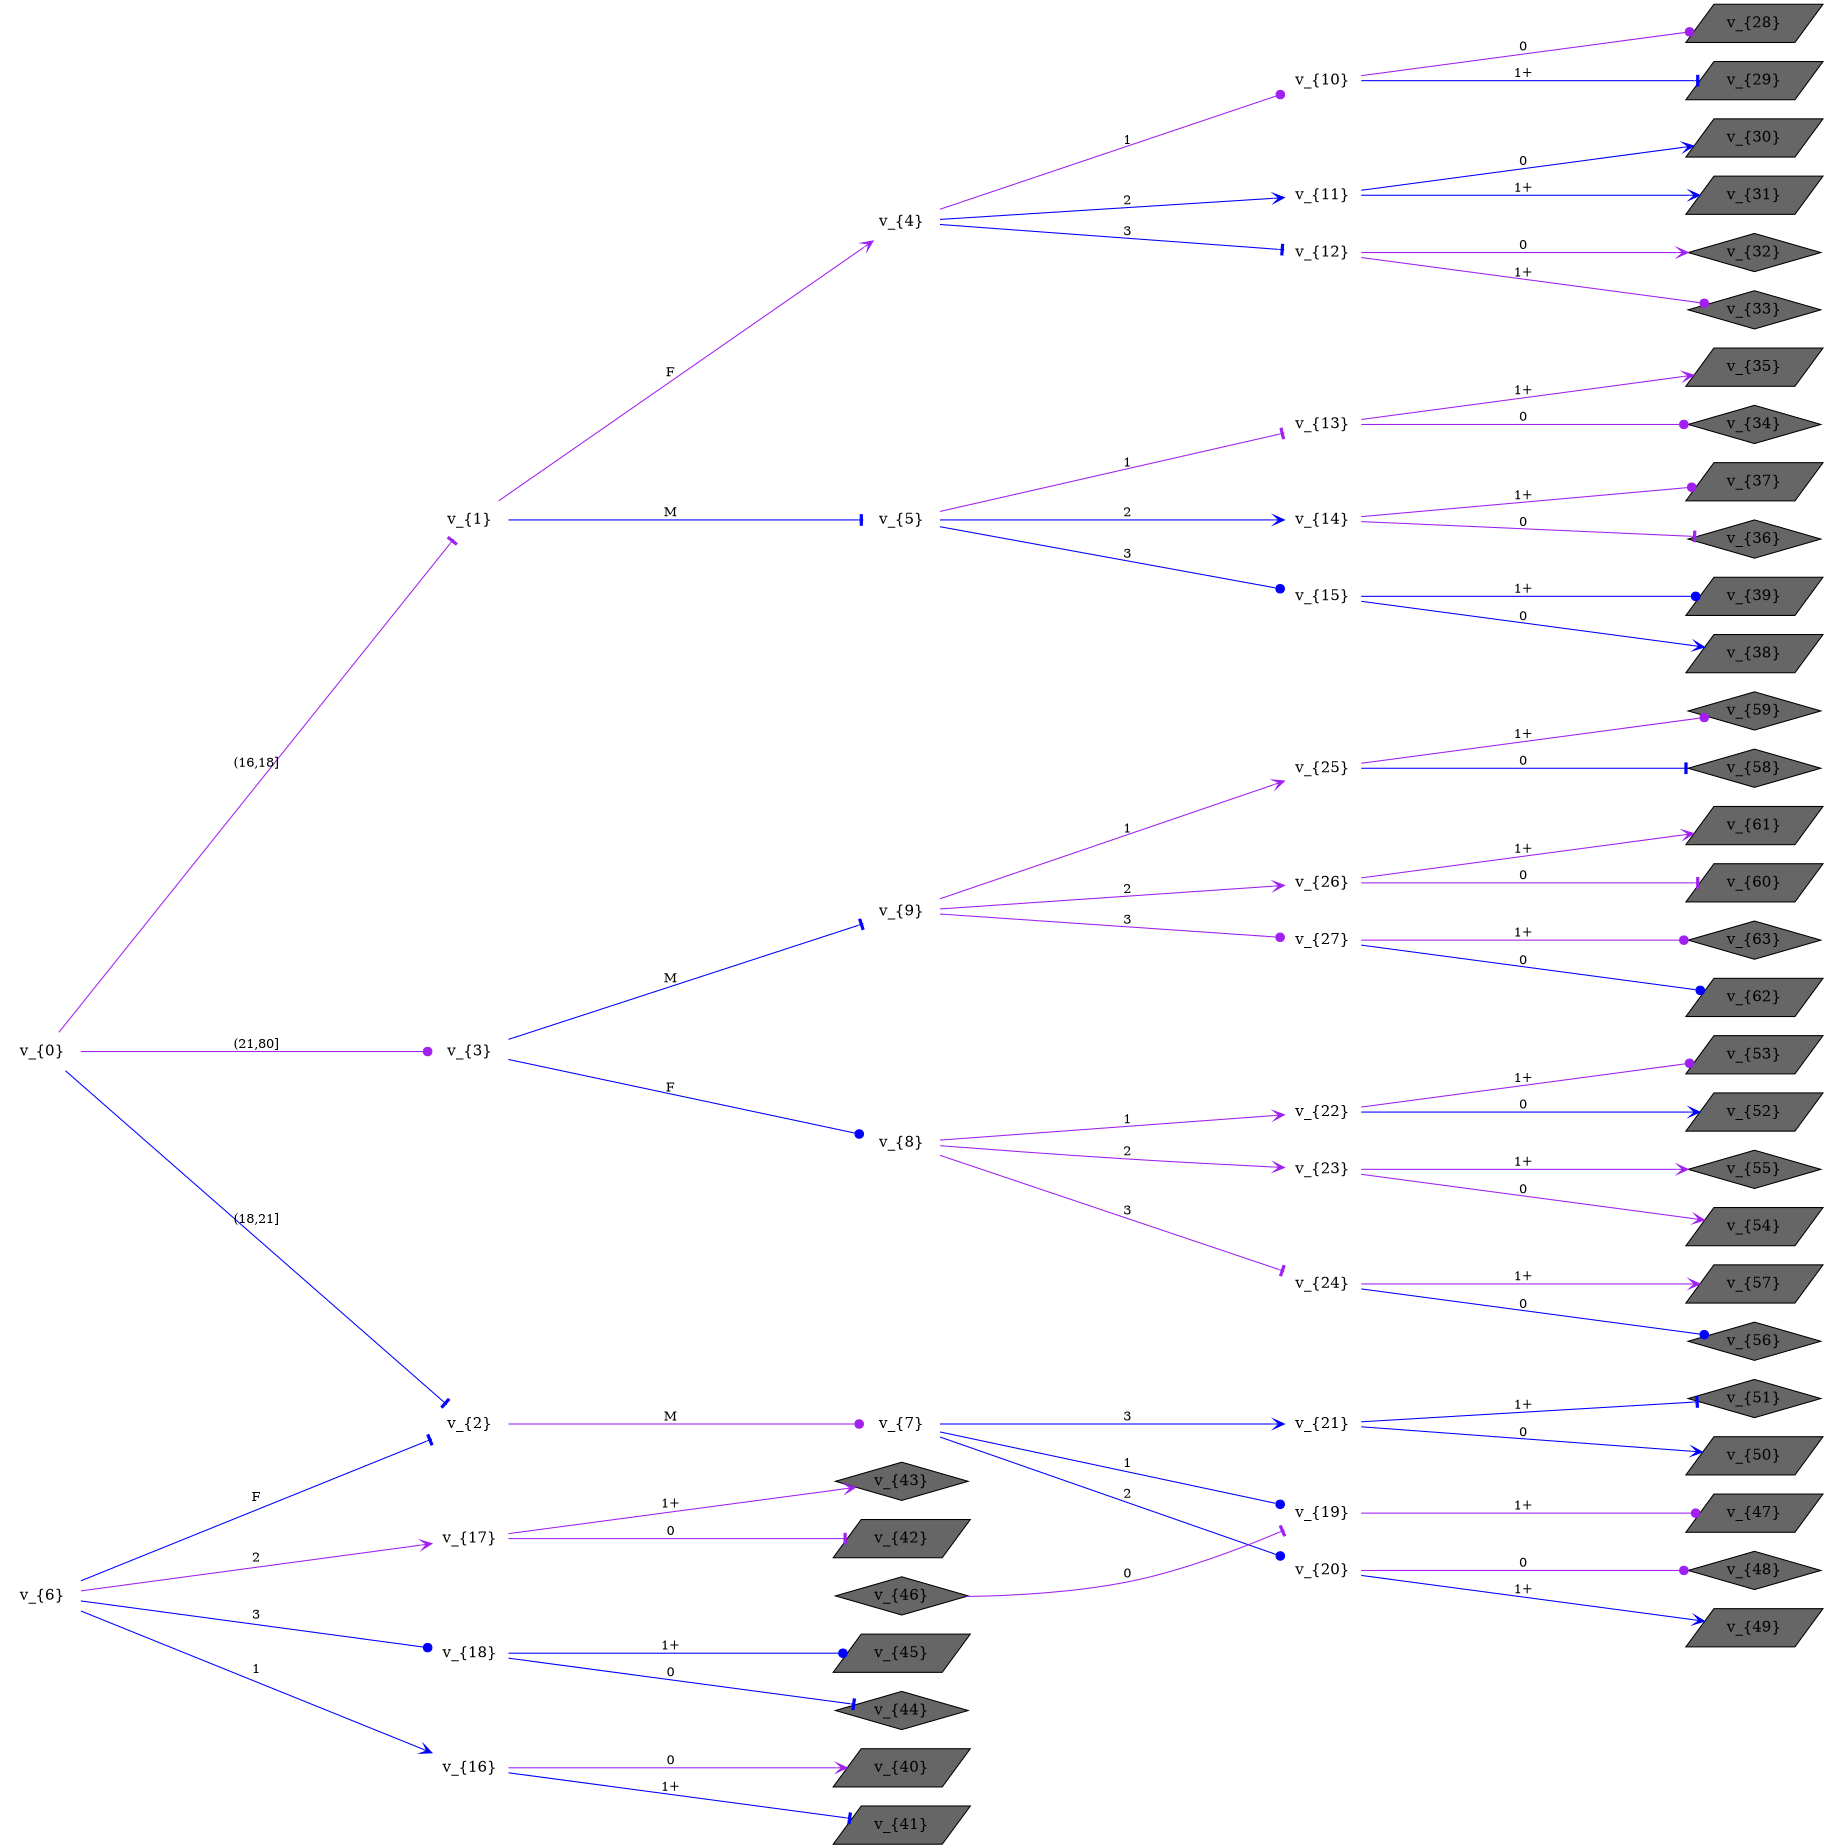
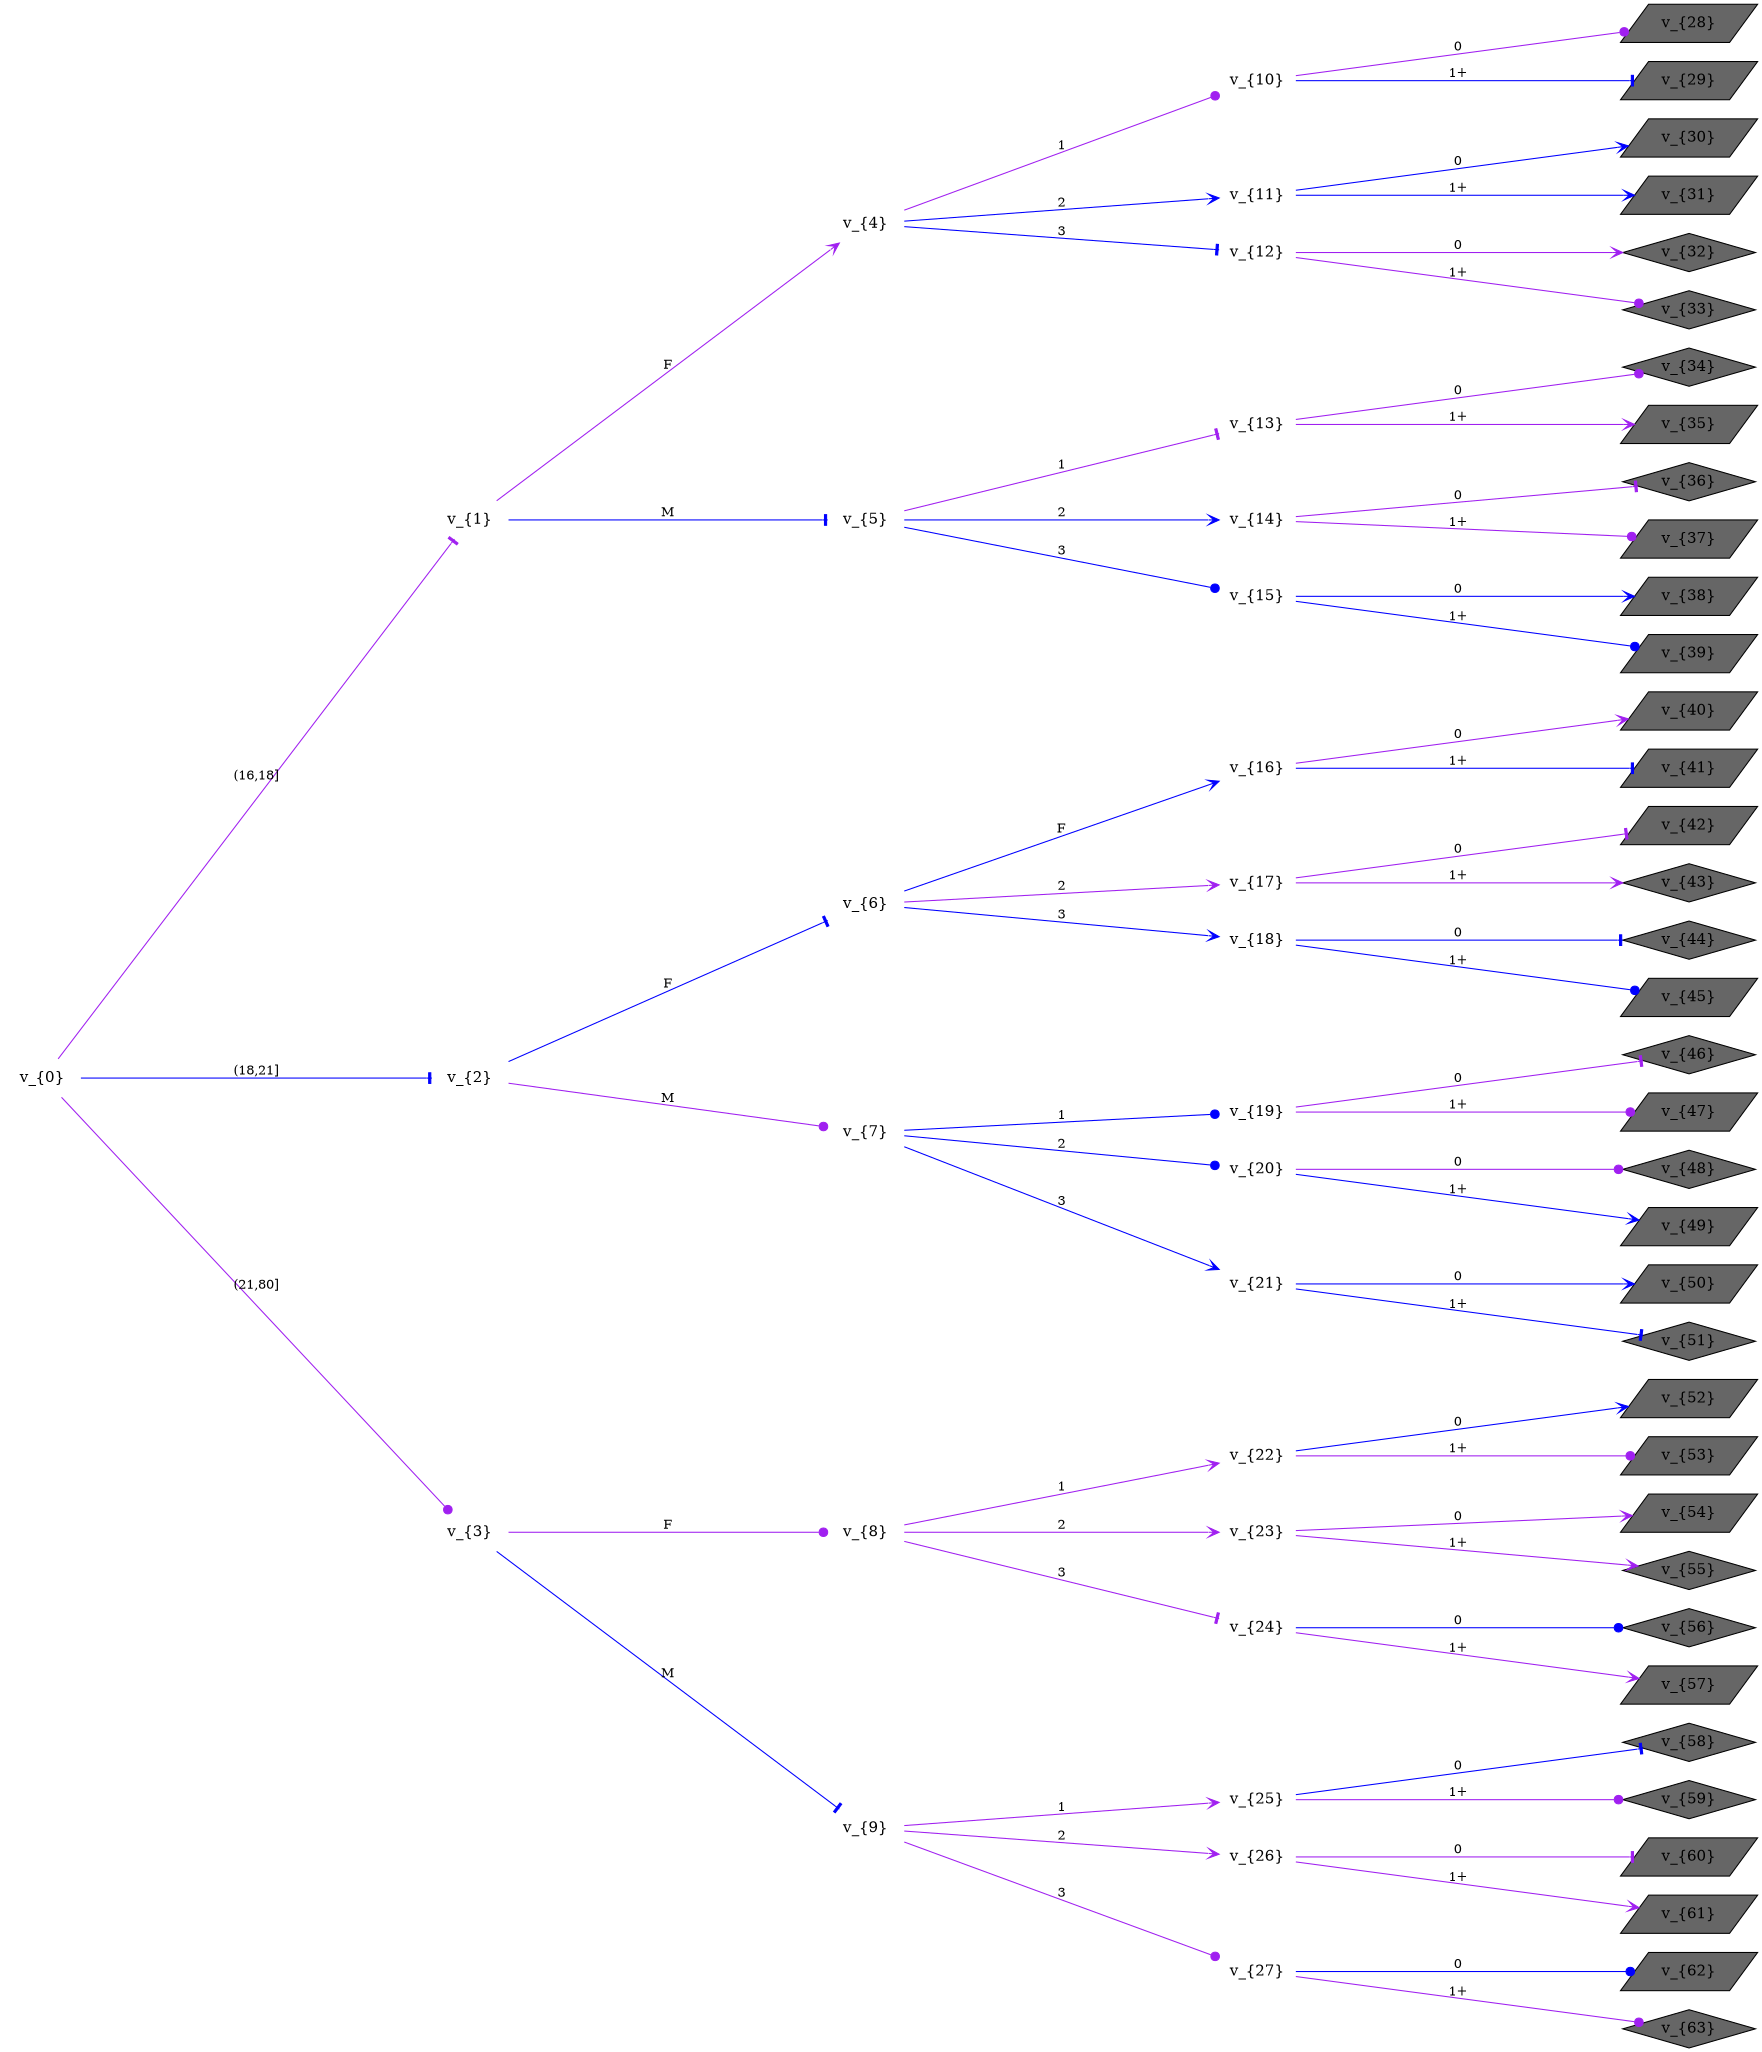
edge "v_{3}" -> "v_{8}": color blue -> purple
edge "v_{6}" -> "v_{2}": reversed
edge "v_{46}" -> "v_{19}": reversed
edge "v_{6}" -> "v_{18}": arrowhead dot -> vee
edge "v_{6}" -> "v_{16}": label "1" -> "F"
